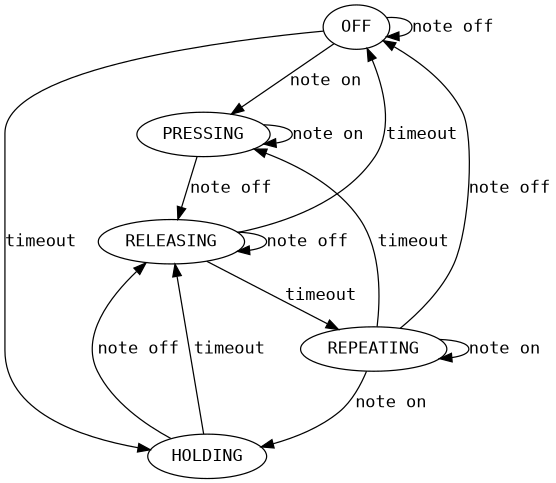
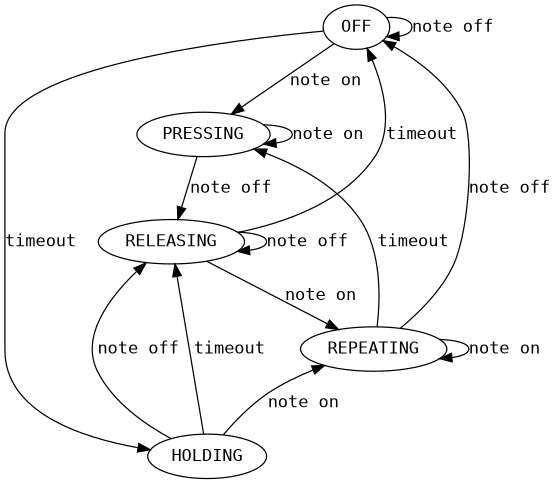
edge "RELEASING" -> "REPEATING": label "timeout" -> "note on"
edge "REPEATING" -> "HOLDING": reversed
